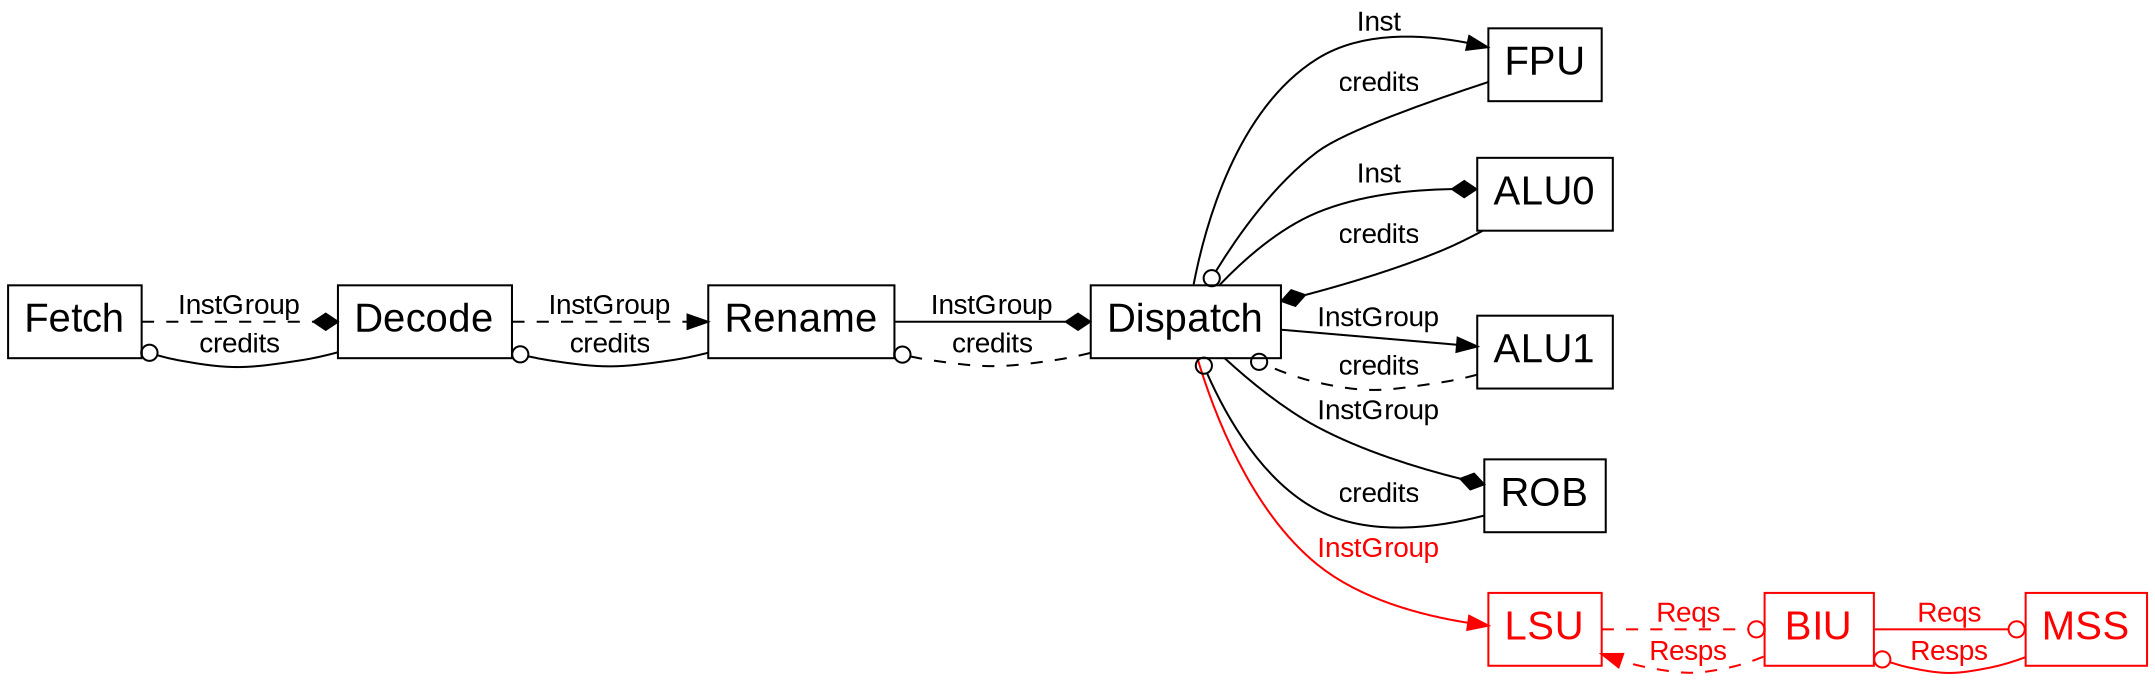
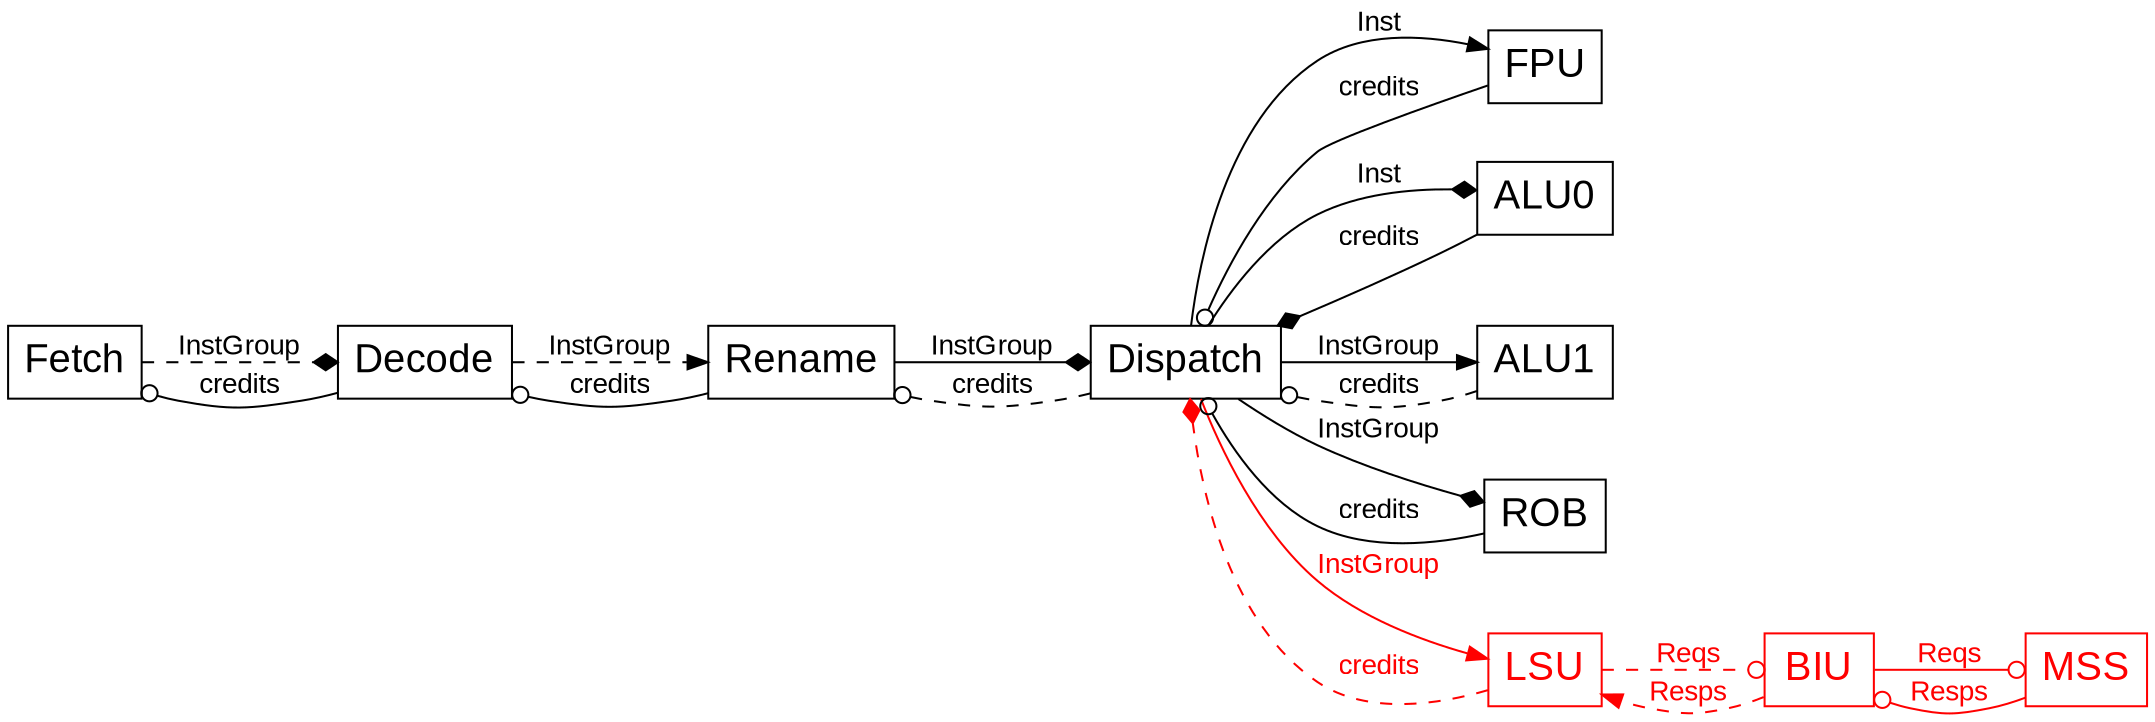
edge "LSU" -> "Dispatch": added, label "credits"
